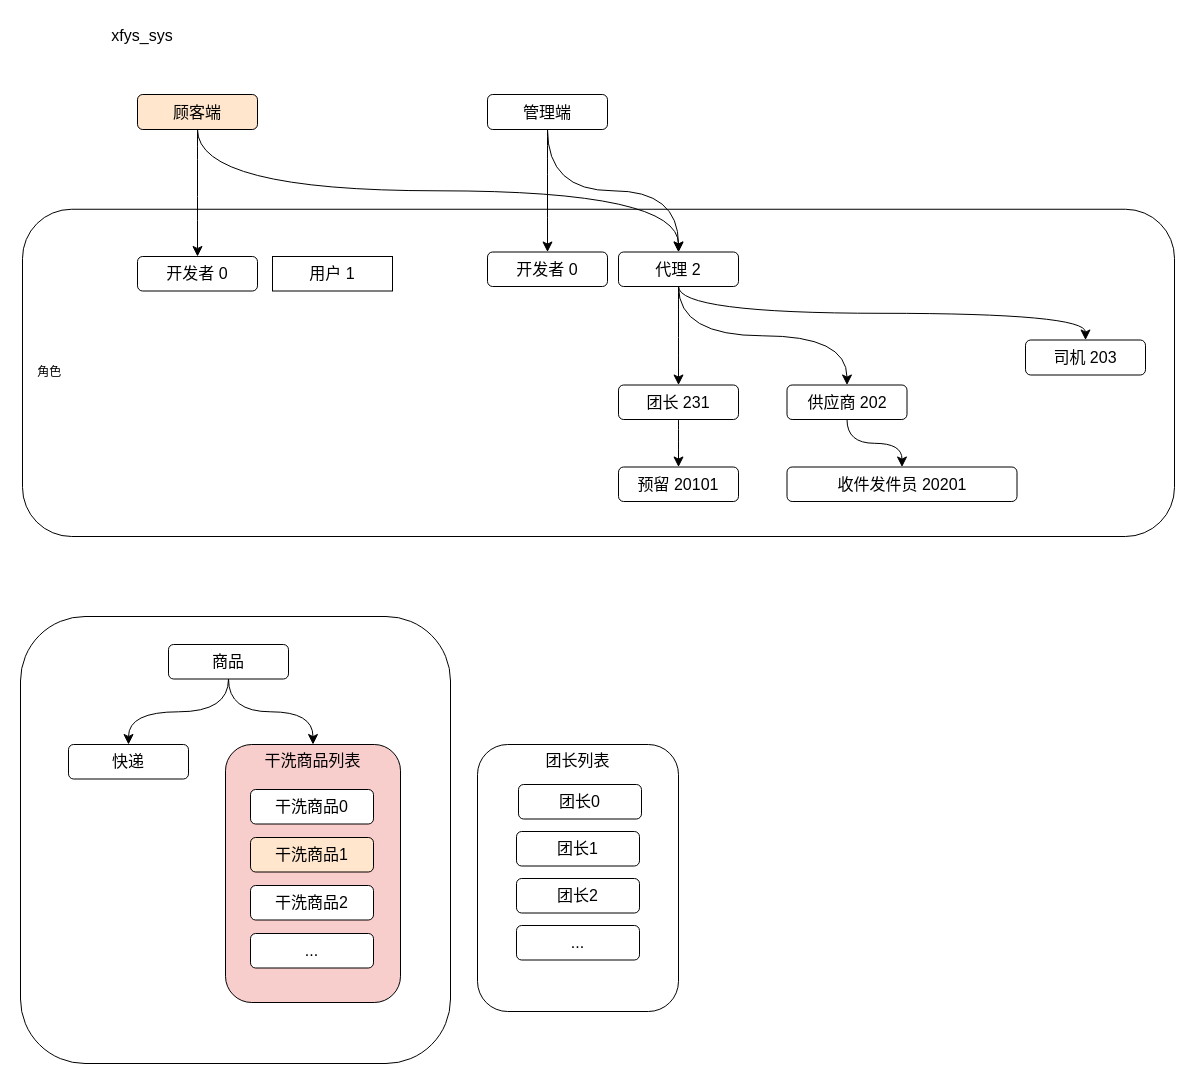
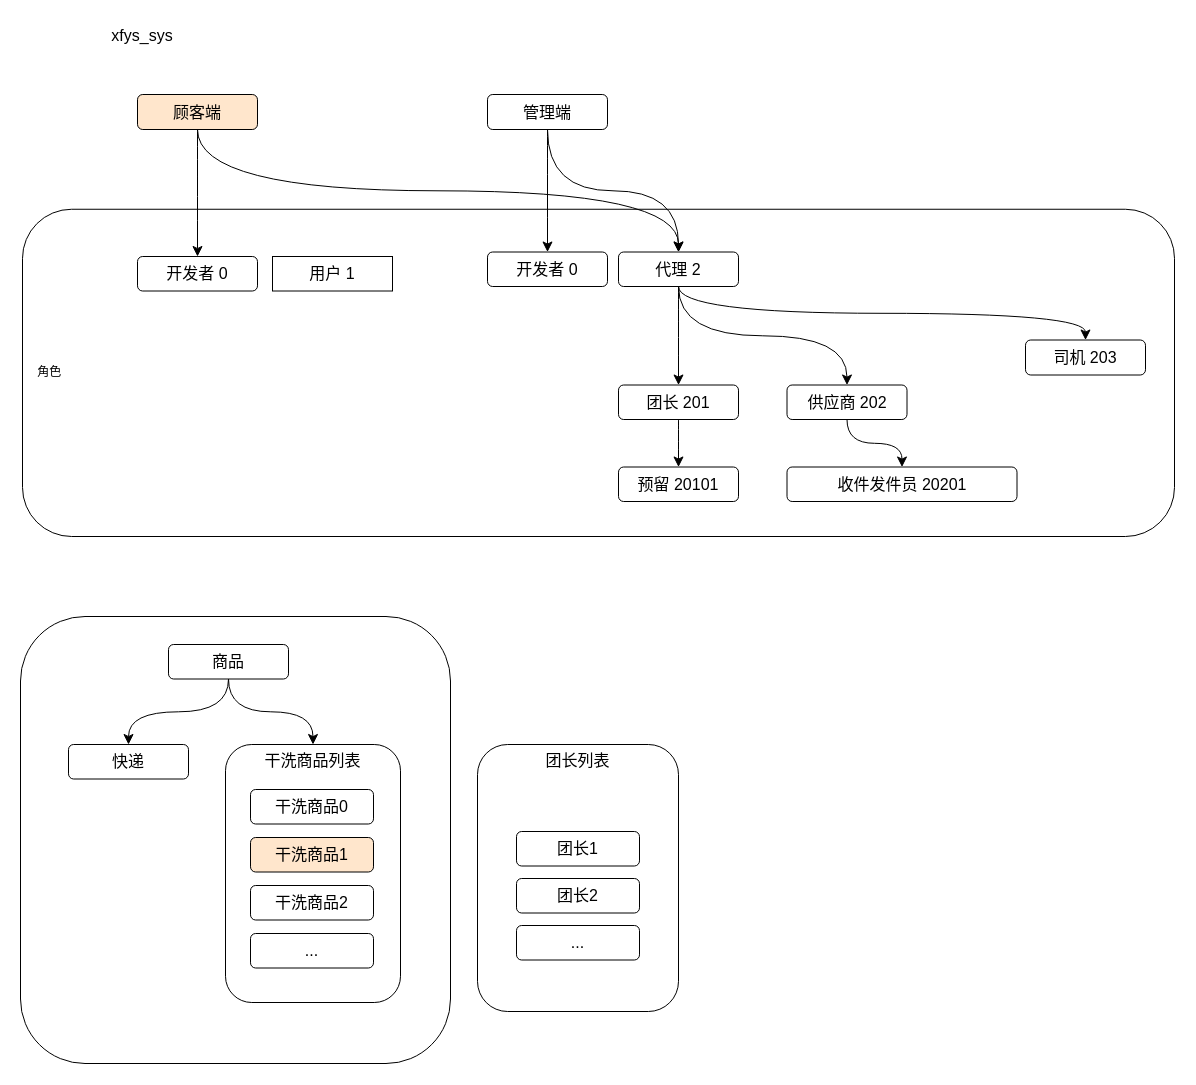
node "团长 231": label "团长 231" -> "团长 201"
node "团长0": removed
node "干洗商品列表": fillcolor #f8cecc -> #ffffff
